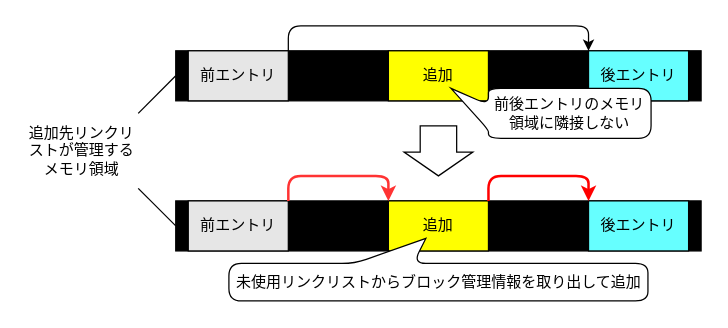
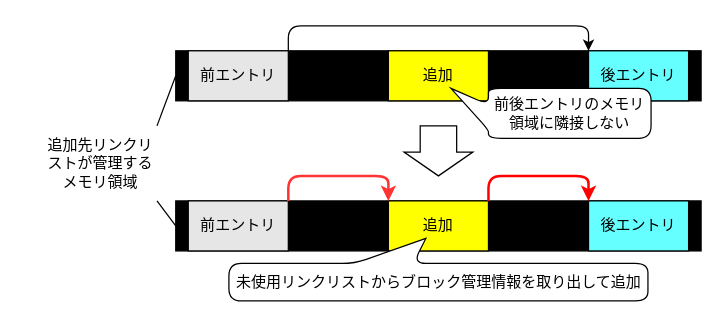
node "追加先リンクリストが管理するメモリ領域": moved (82, 151) -> (101, 163)
